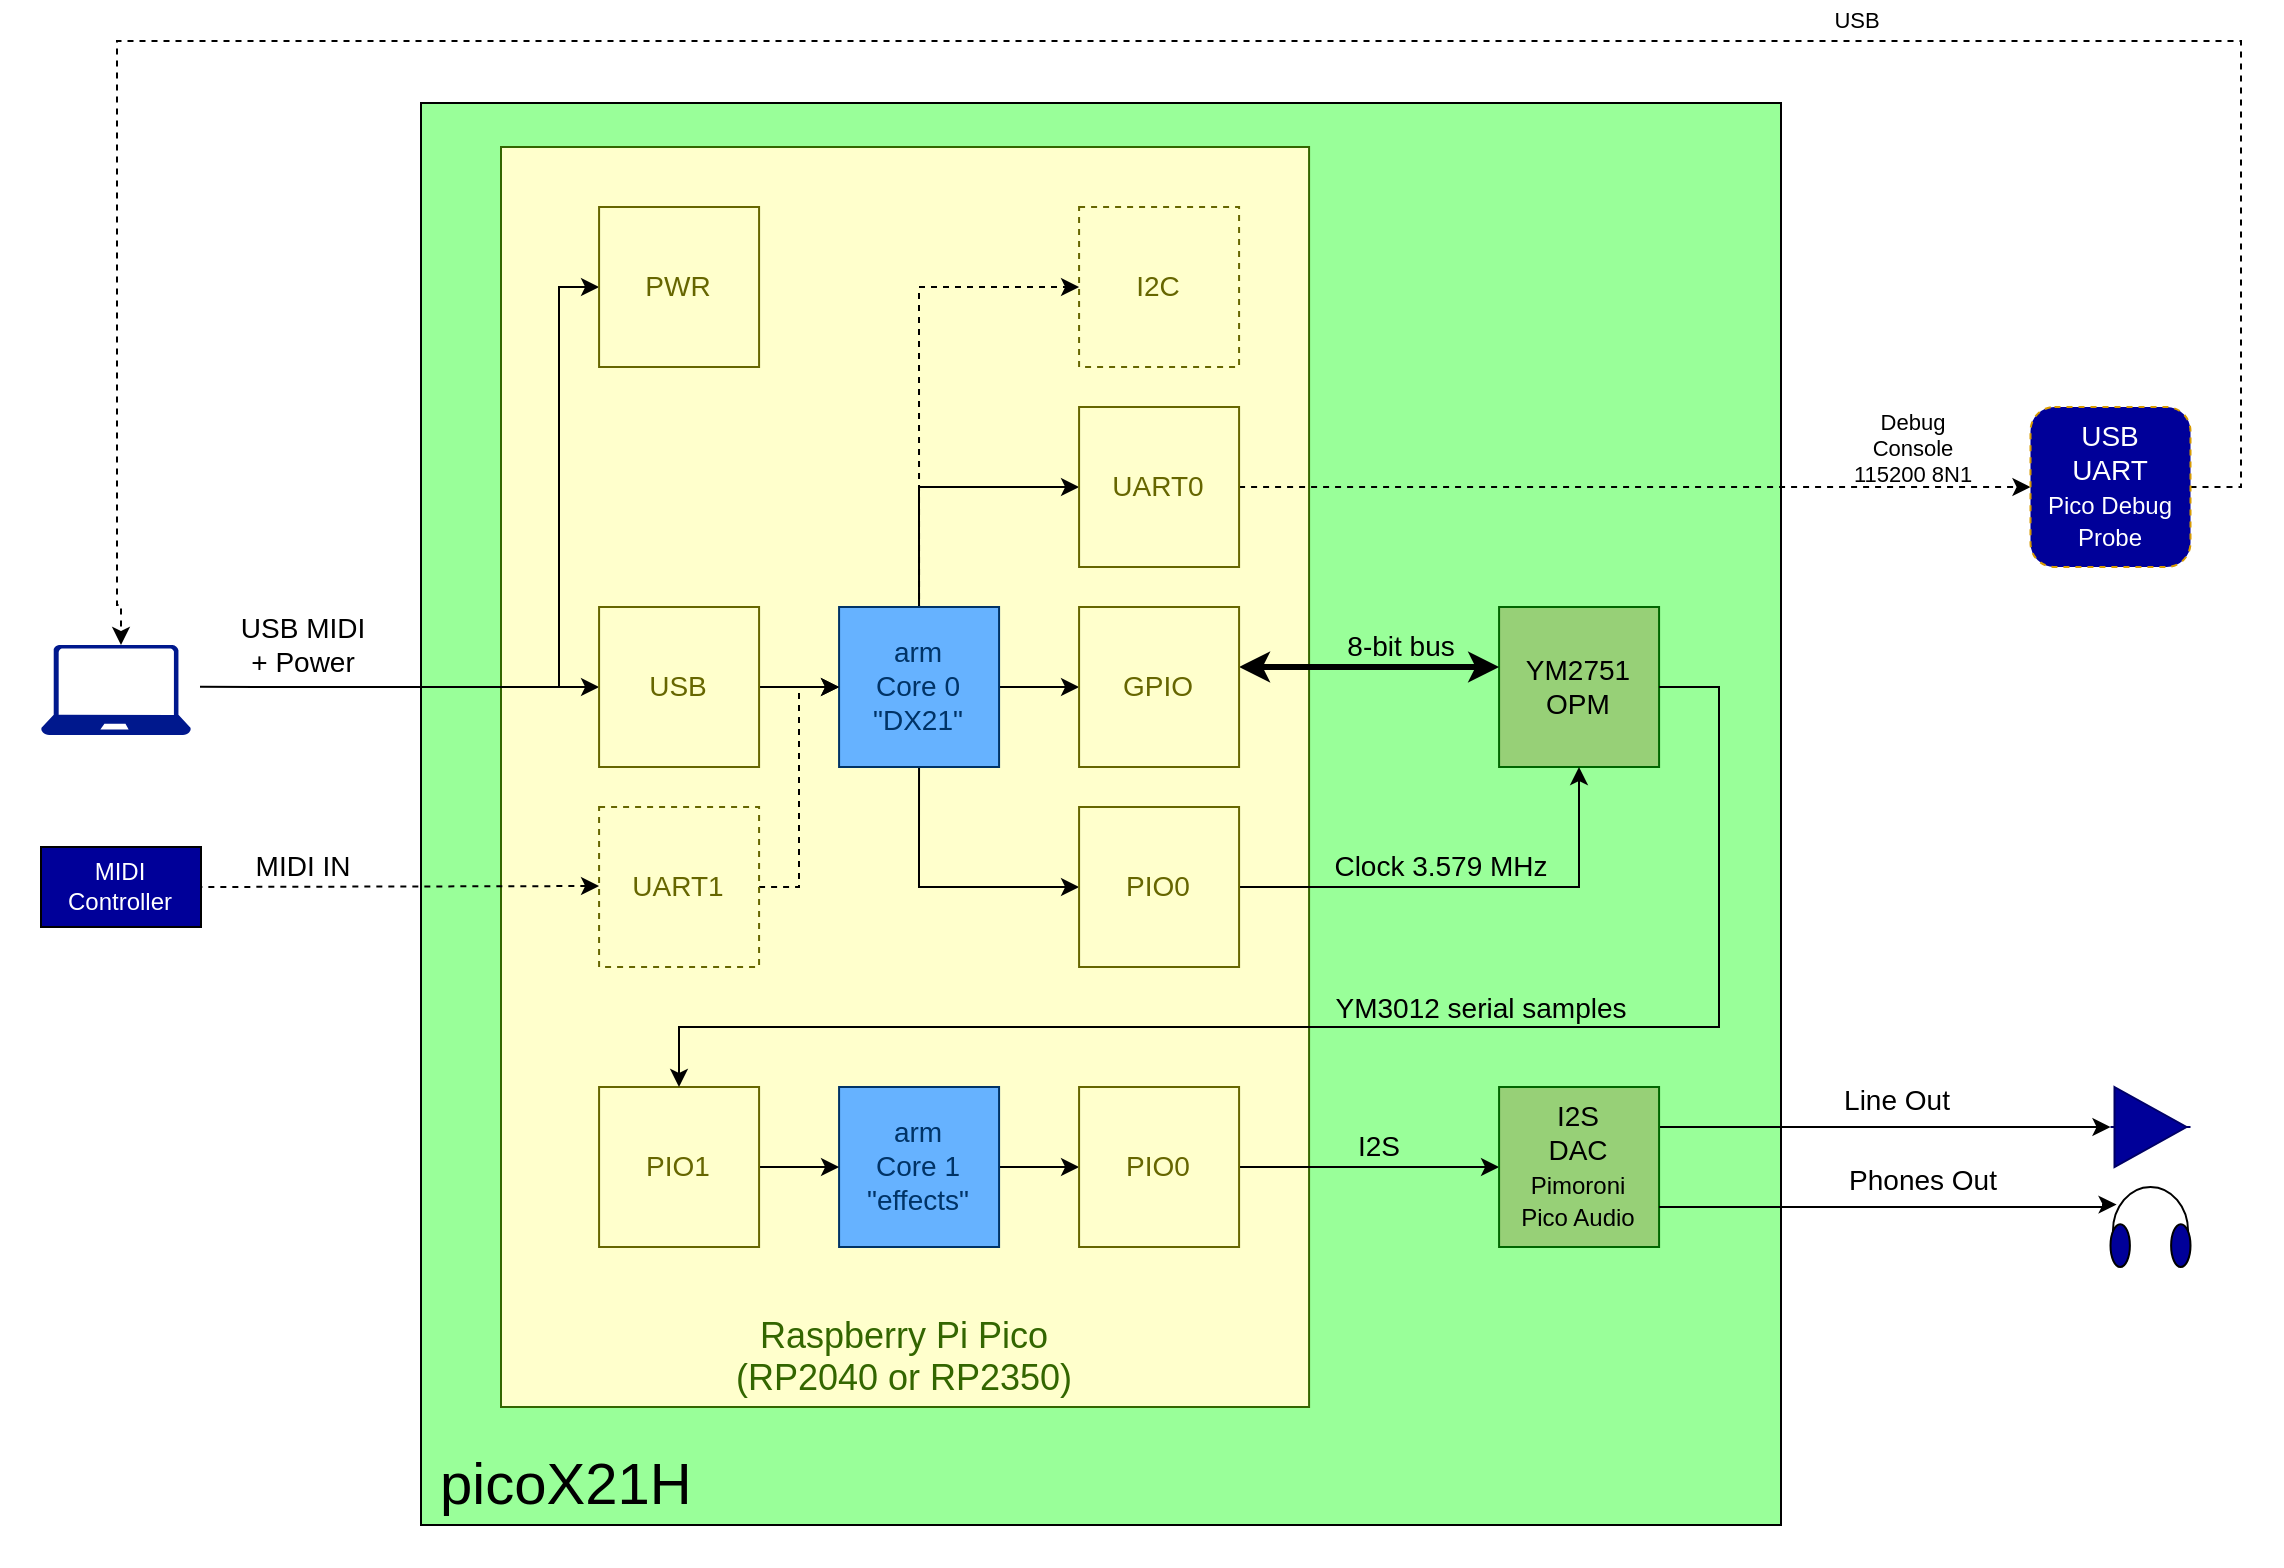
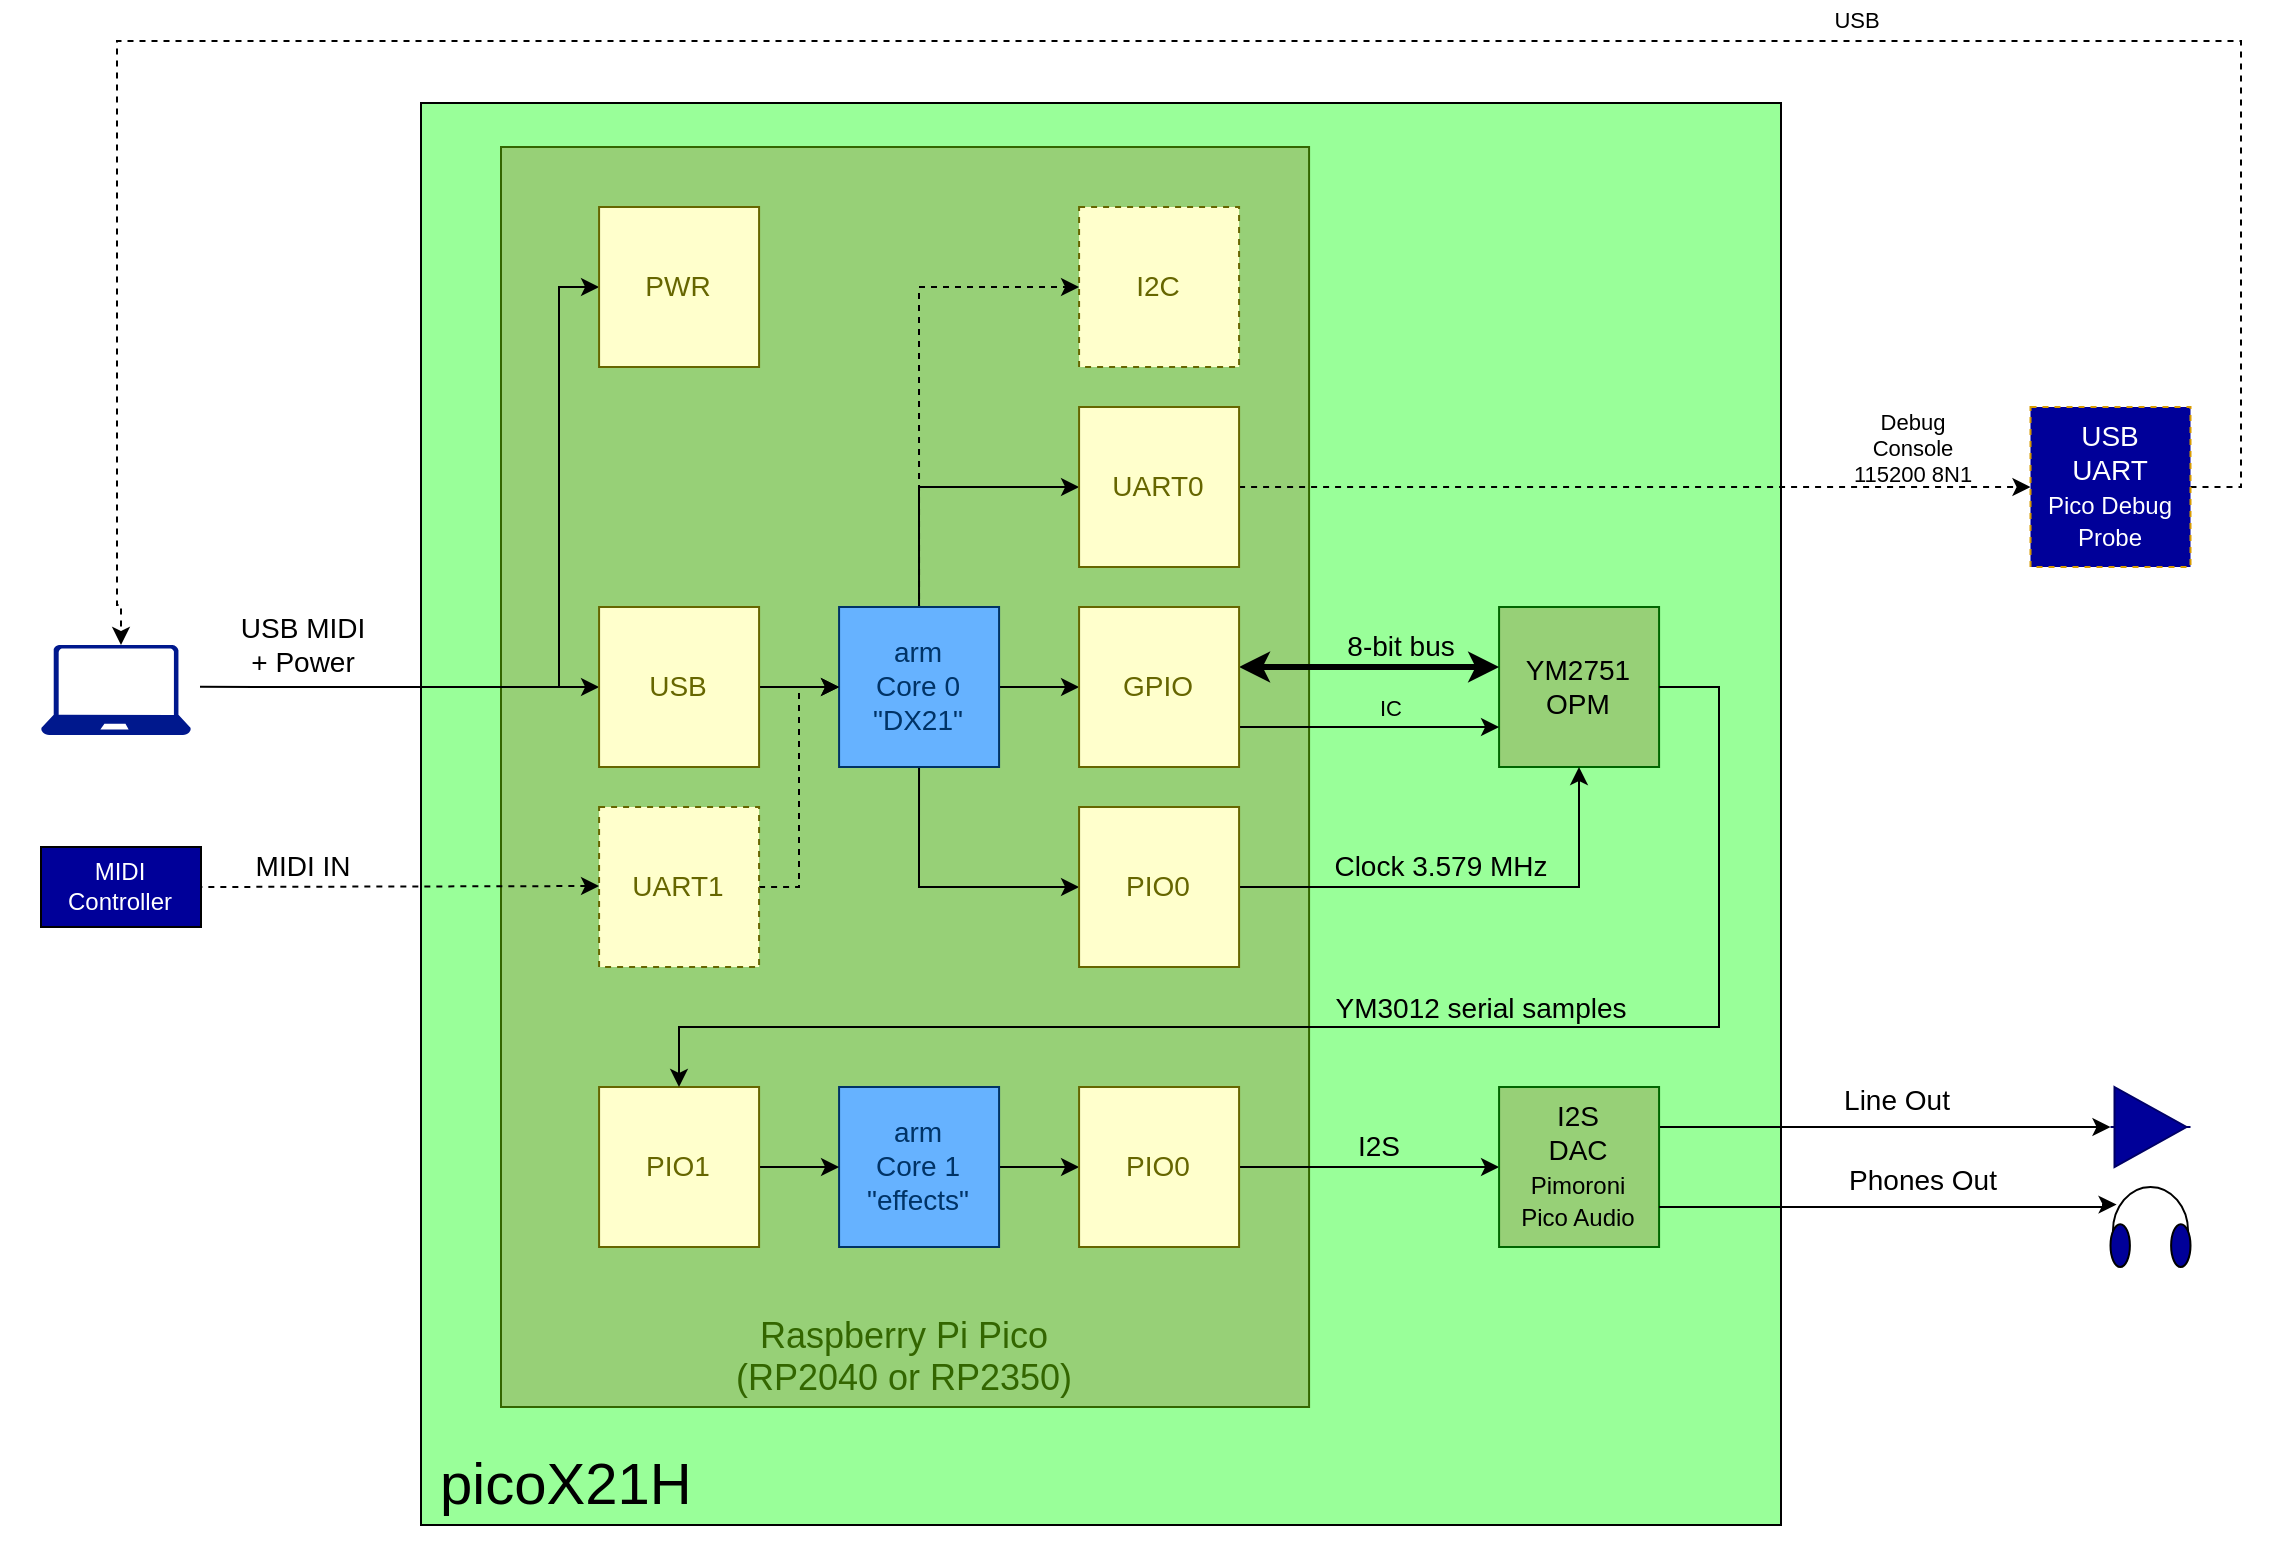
node "USB UART Pico Debug Probe": shape rounded rectangle -> rectangle
edge "GPIO" -> "YM2751 OPM": added, label "IC"
node "Raspberry Pi Pico (RP2040 or RP2350)": fillcolor #ffffcc -> #97d077
